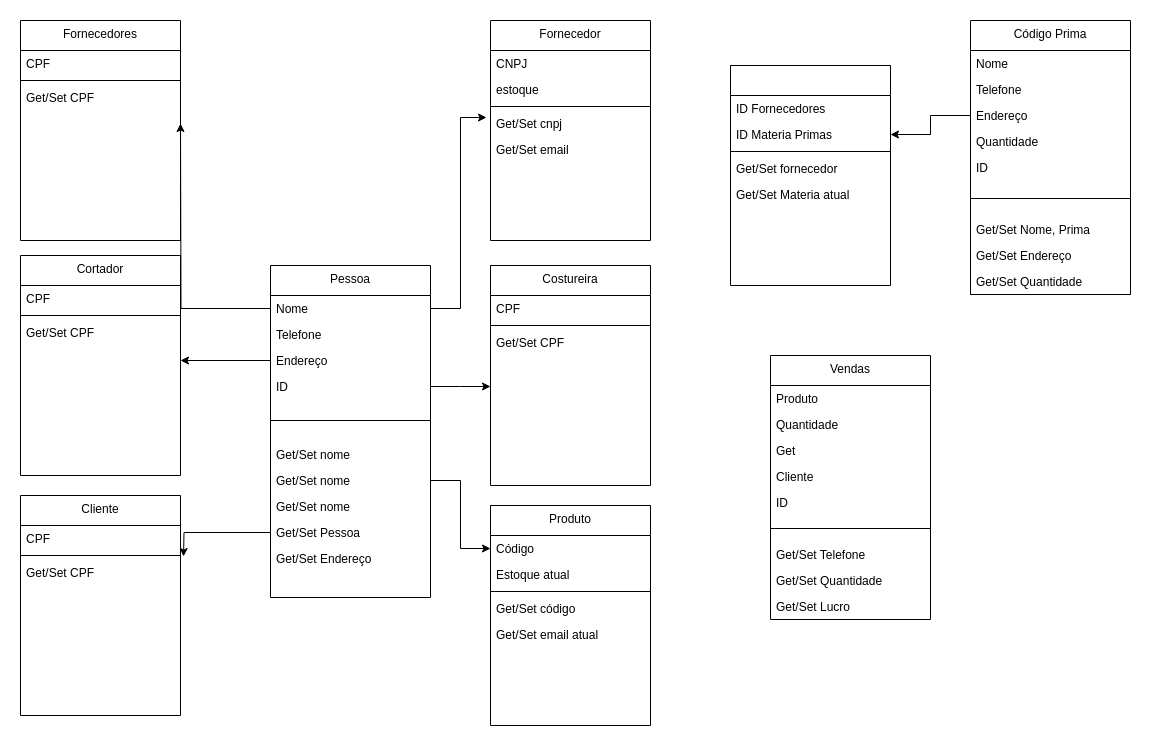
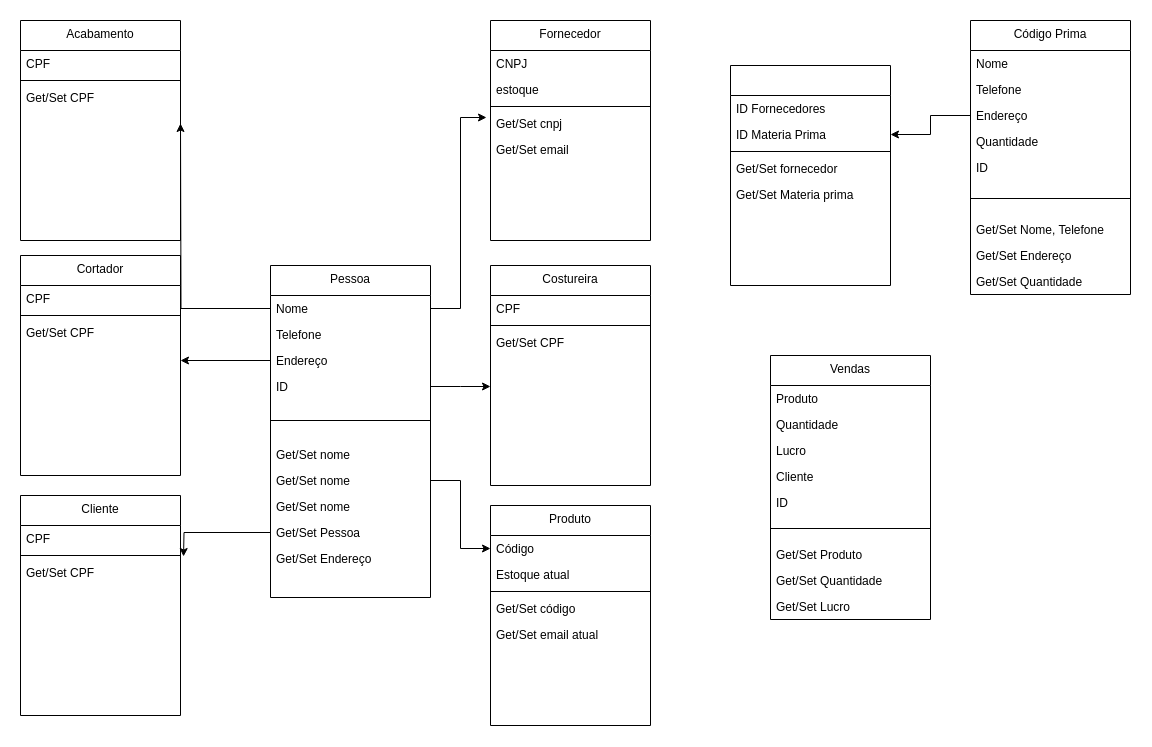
node "Fornecedores": label "Fornecedores" -> "Acabamento"
node "ID Materia Primas": label "ID Materia Primas" -> "ID Materia Prima"
node "Get/Set Materia atual": label "Get/Set Materia atual" -> "Get/Set Materia prima"
node "Get/Set Nome, Prima": label "Get/Set Nome, Prima" -> "Get/Set Nome, Telefone"
node "Get": label "Get" -> "Lucro"
node "Get/Set Telefone": label "Get/Set Telefone" -> "Get/Set Produto"
